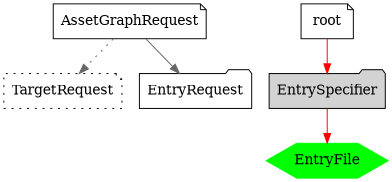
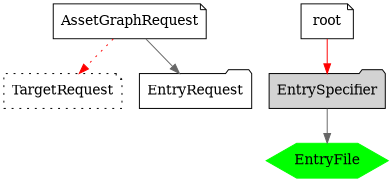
edge "AssetGraphRequest" -> "TargetRequest": color gray40 -> red
edge "EntrySpecifier" -> "EntryFile": color red -> gray40
